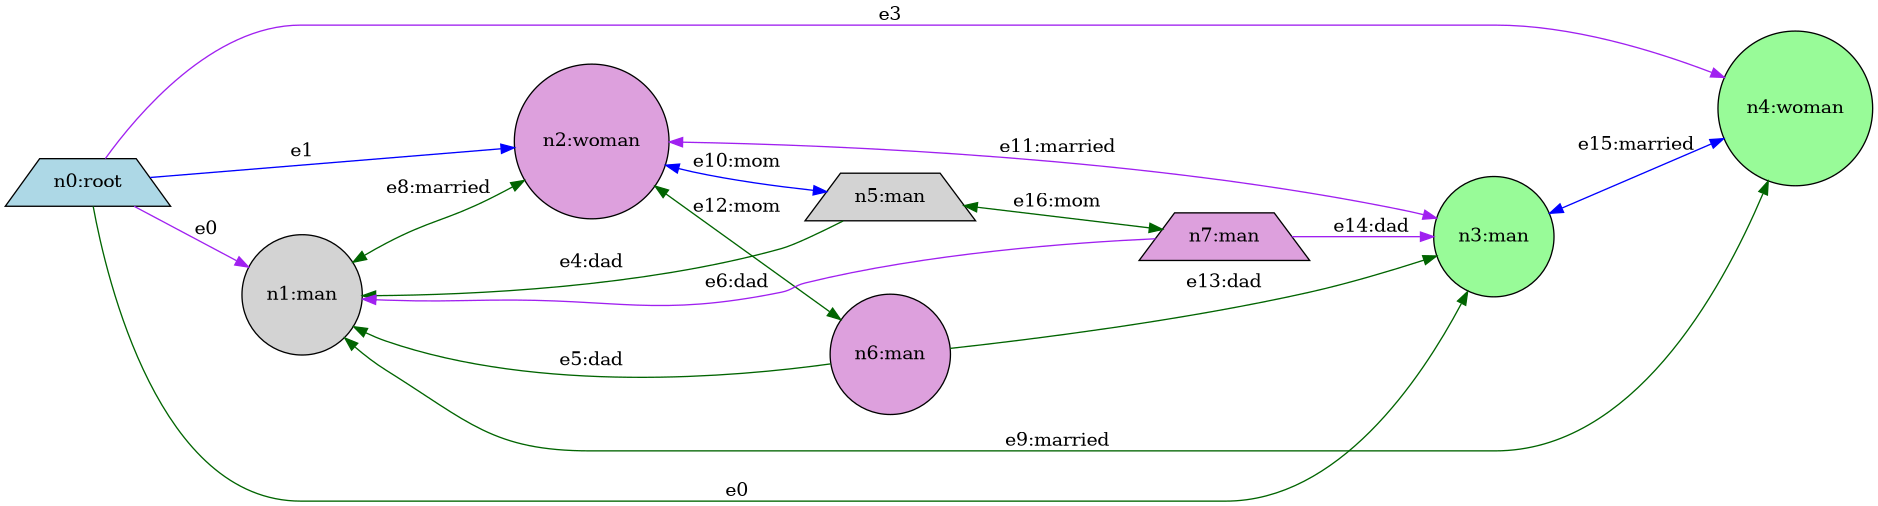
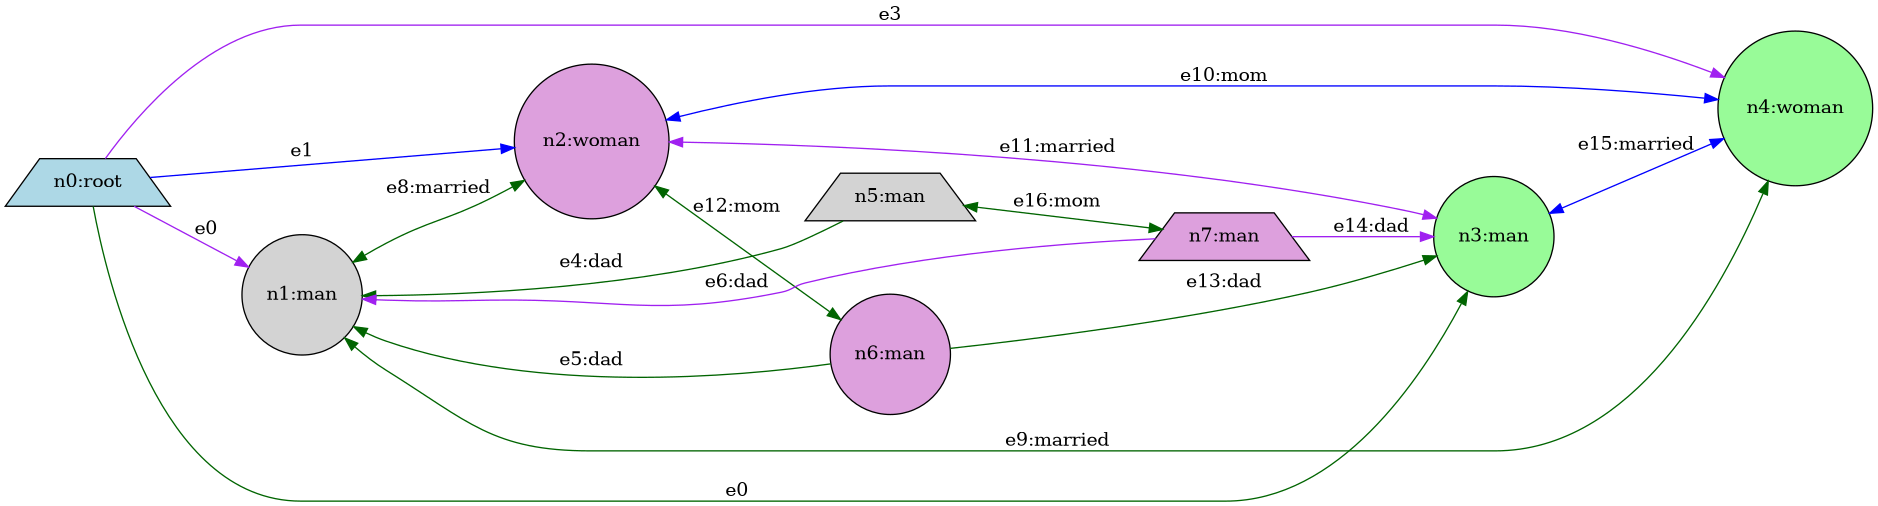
edge "n2:woman" -- "n5:man": now "n2:woman" -- "n4:woman"
